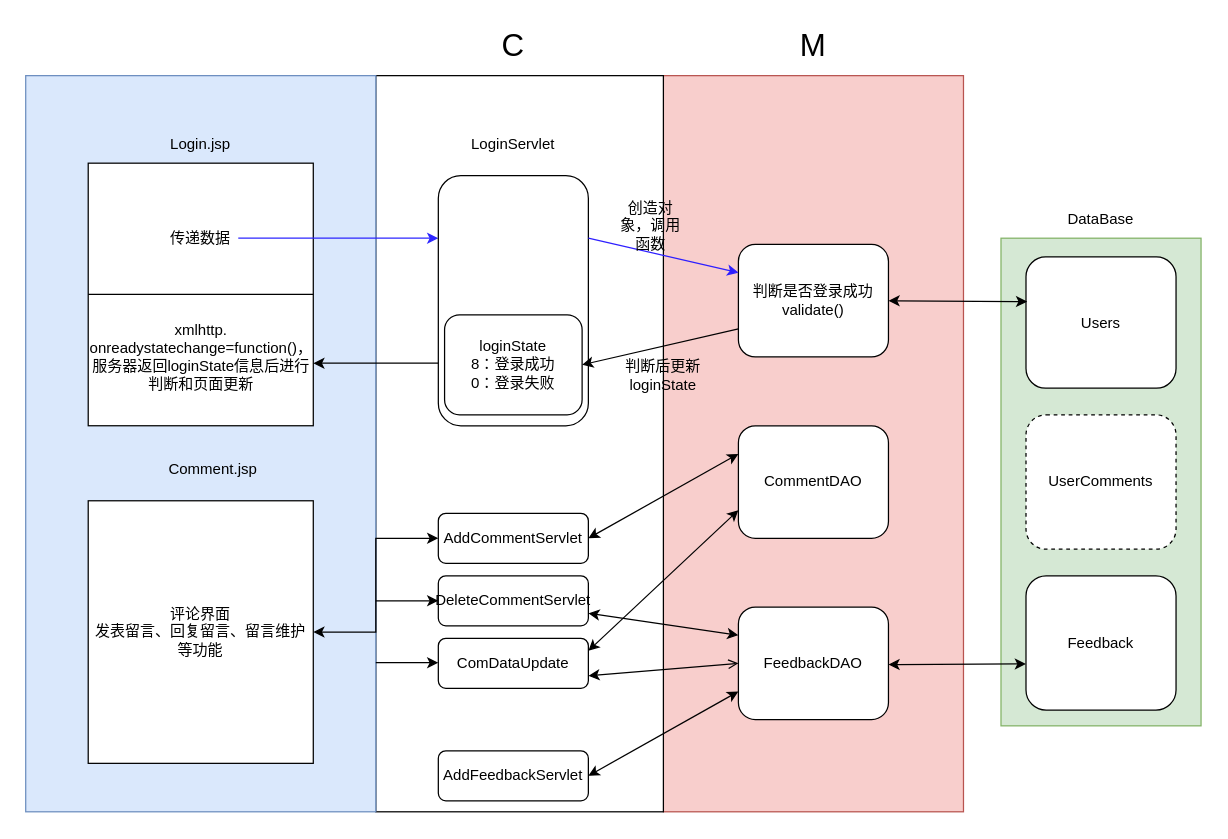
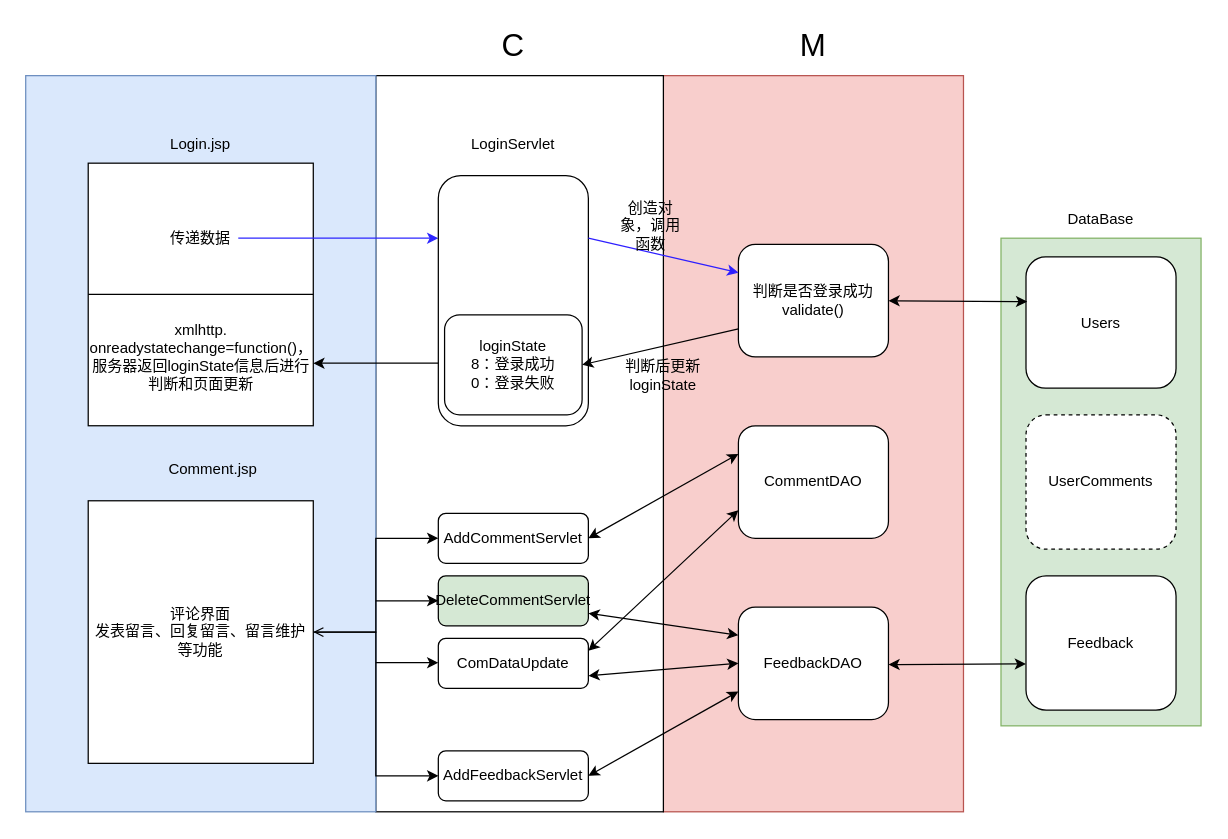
node "DeleteCommentServlet": fillcolor #ffffff -> #d5e8d4
edge "AddCommentServlet" -- "评论界面 发表留言、回复留言、留言维护等功能": arrowhead classic -> open
edge "ComDataUpdate" -- "FeedbackDAO": arrowhead open -> classic
edge "评论界面 发表留言、回复留言、留言维护等功能" -> "AddFeedbackServlet": added
